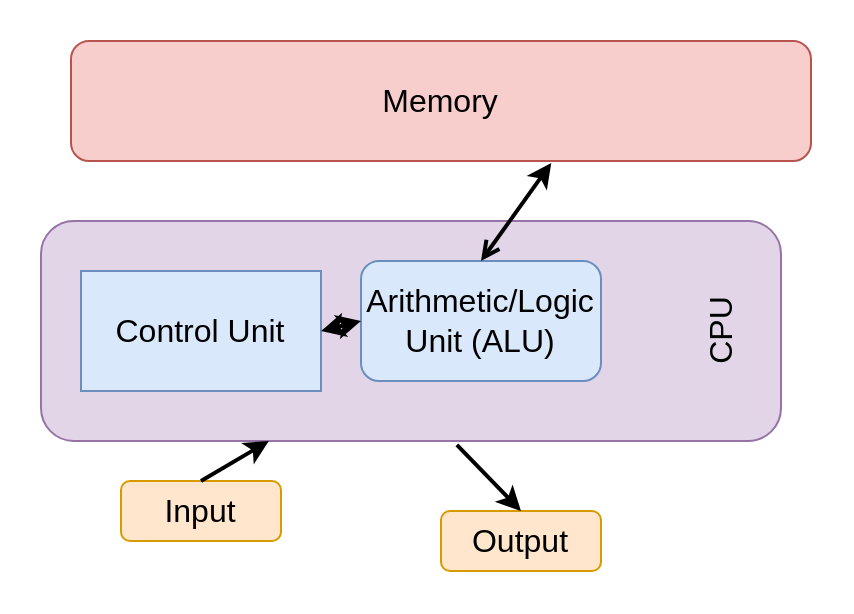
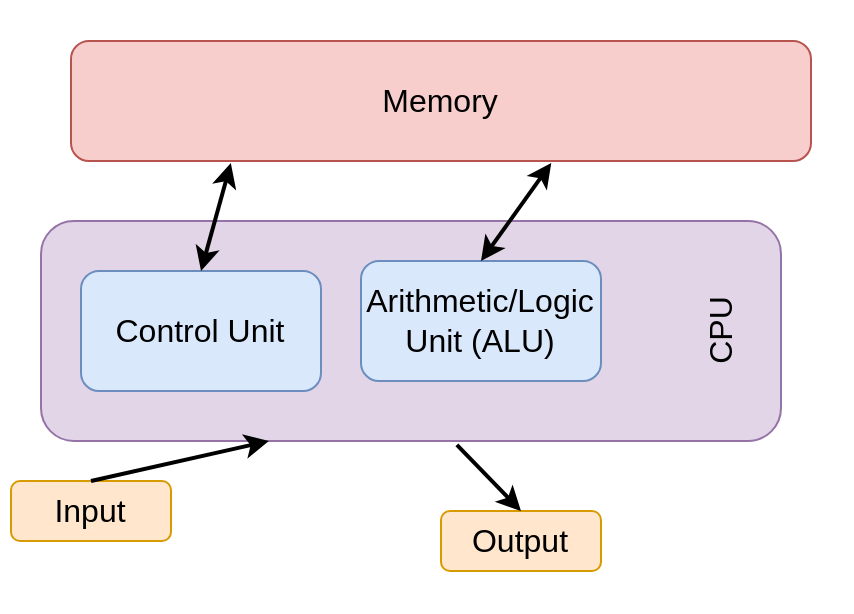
edge "Memory" -- "Control Unit": added
edge "Memory" -- "Arithmetic/Logic Unit (ALU)": arrowhead open -> classic
edge "Arithmetic/Logic Unit (ALU)" -- "Control Unit": removed
node "Control Unit": shape rectangle -> rounded rectangle
node "Input": moved (201, 511) -> (91, 511)
